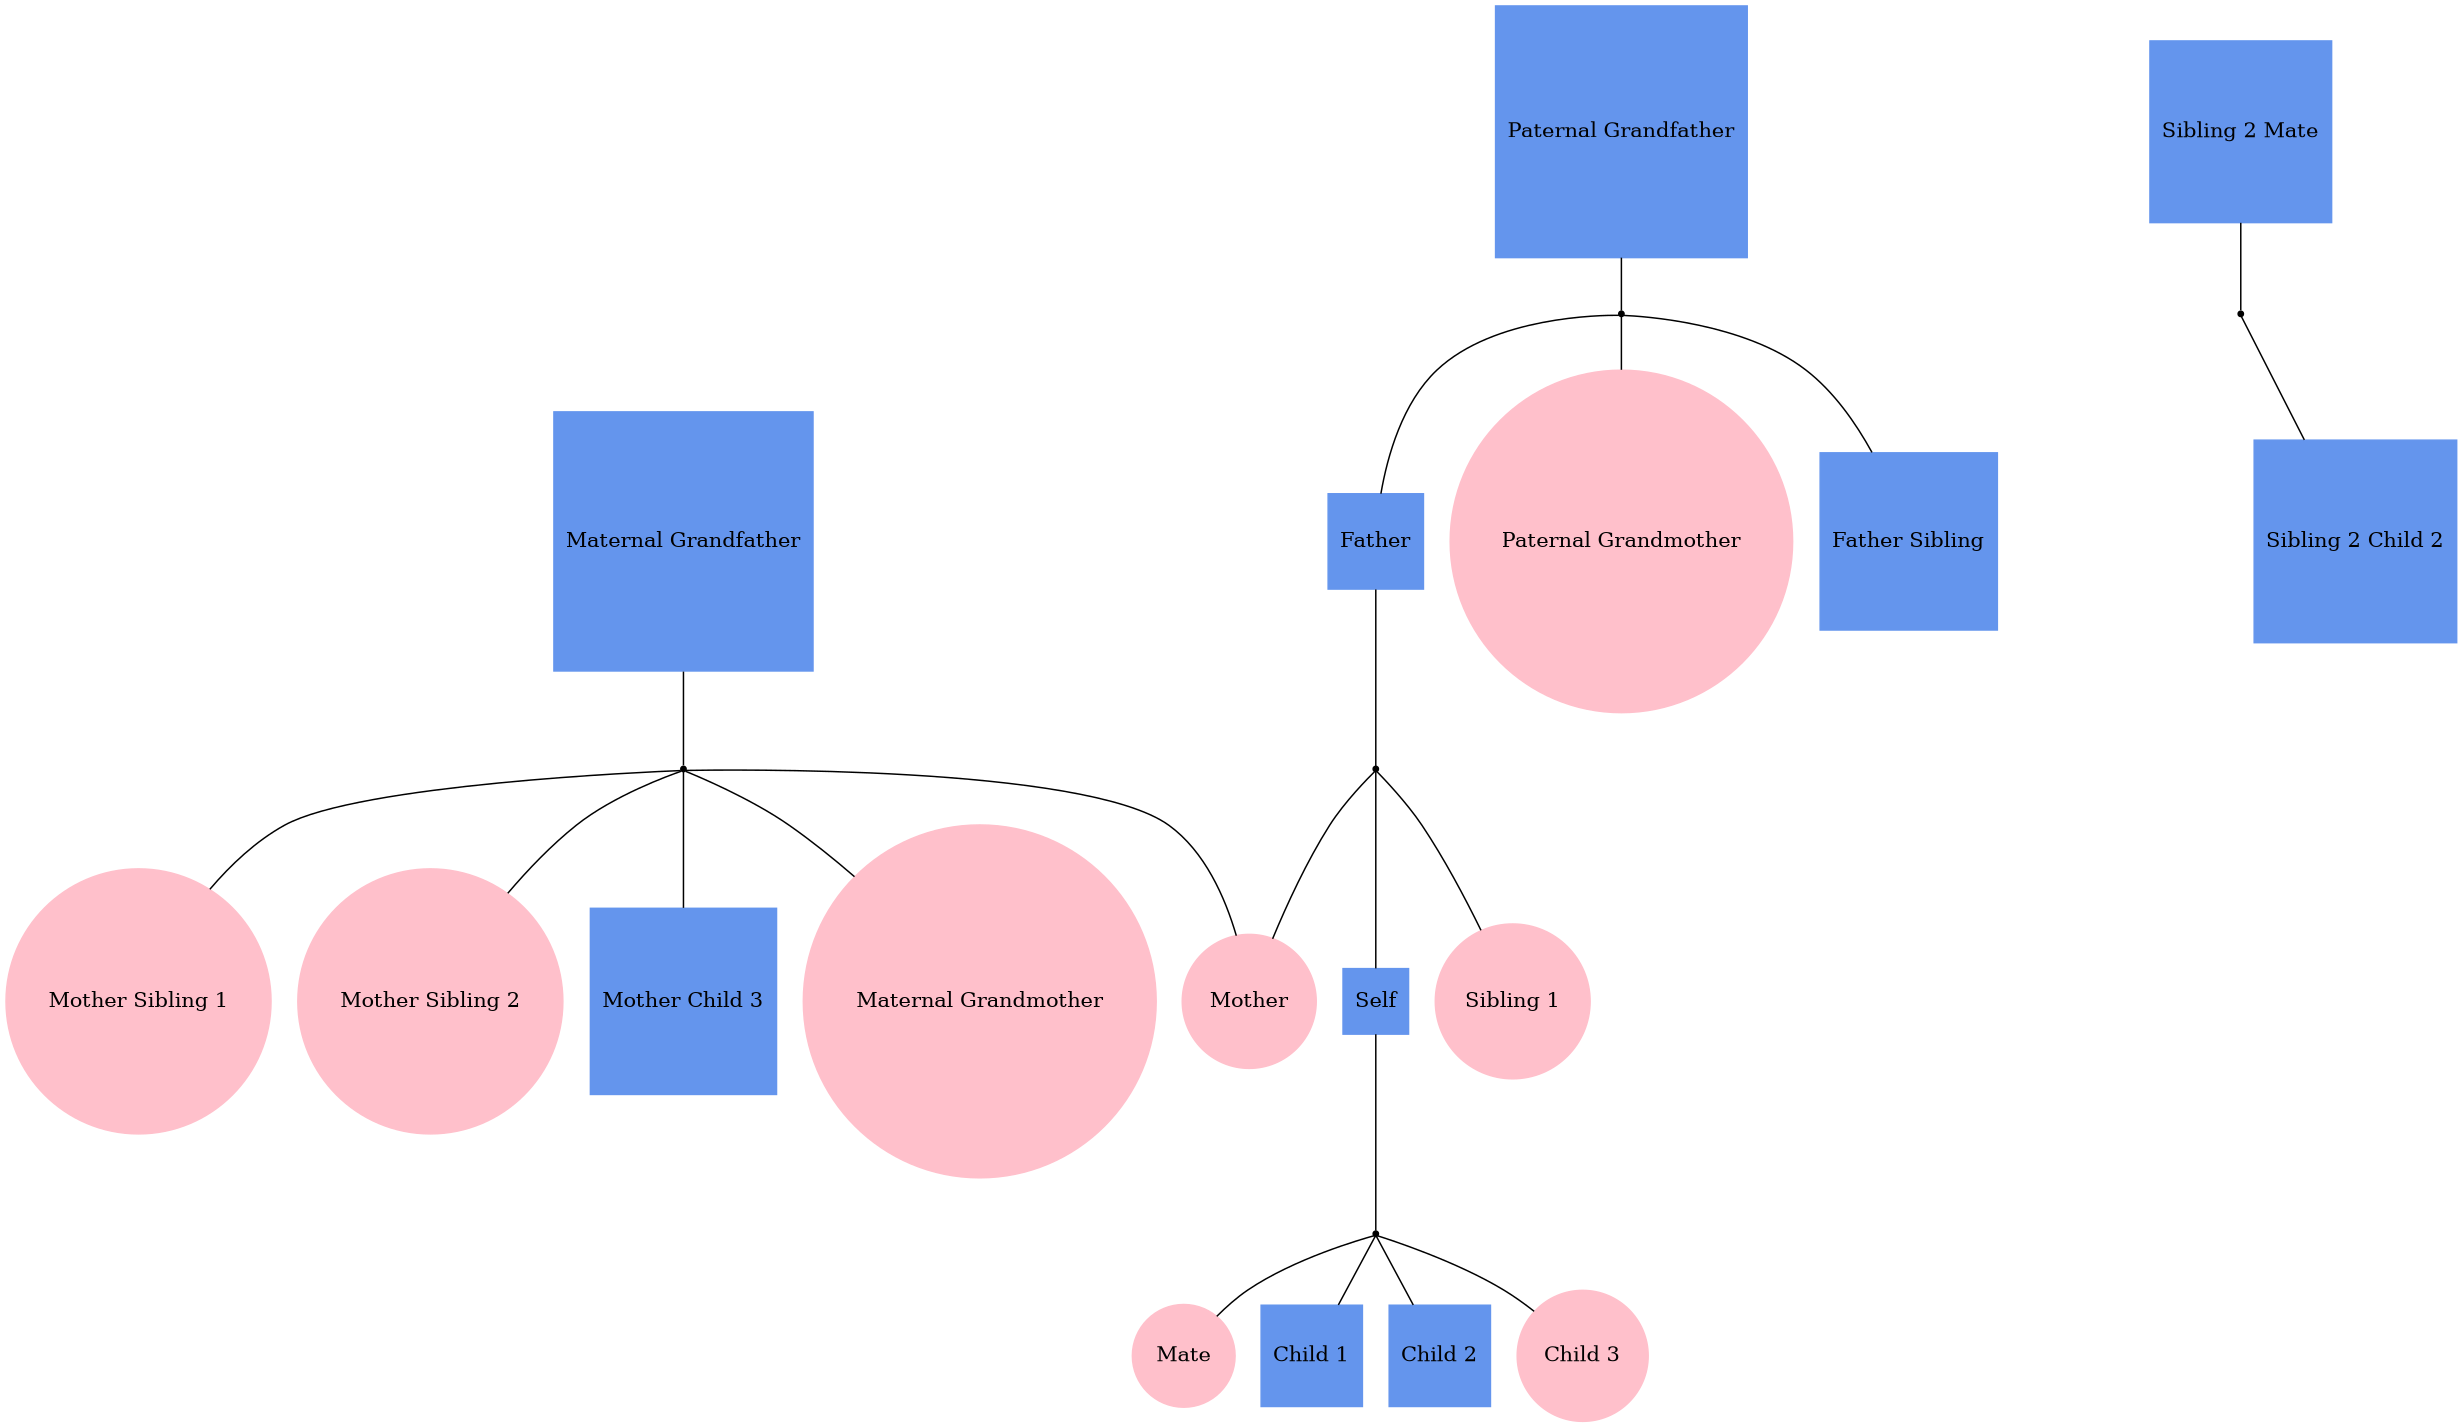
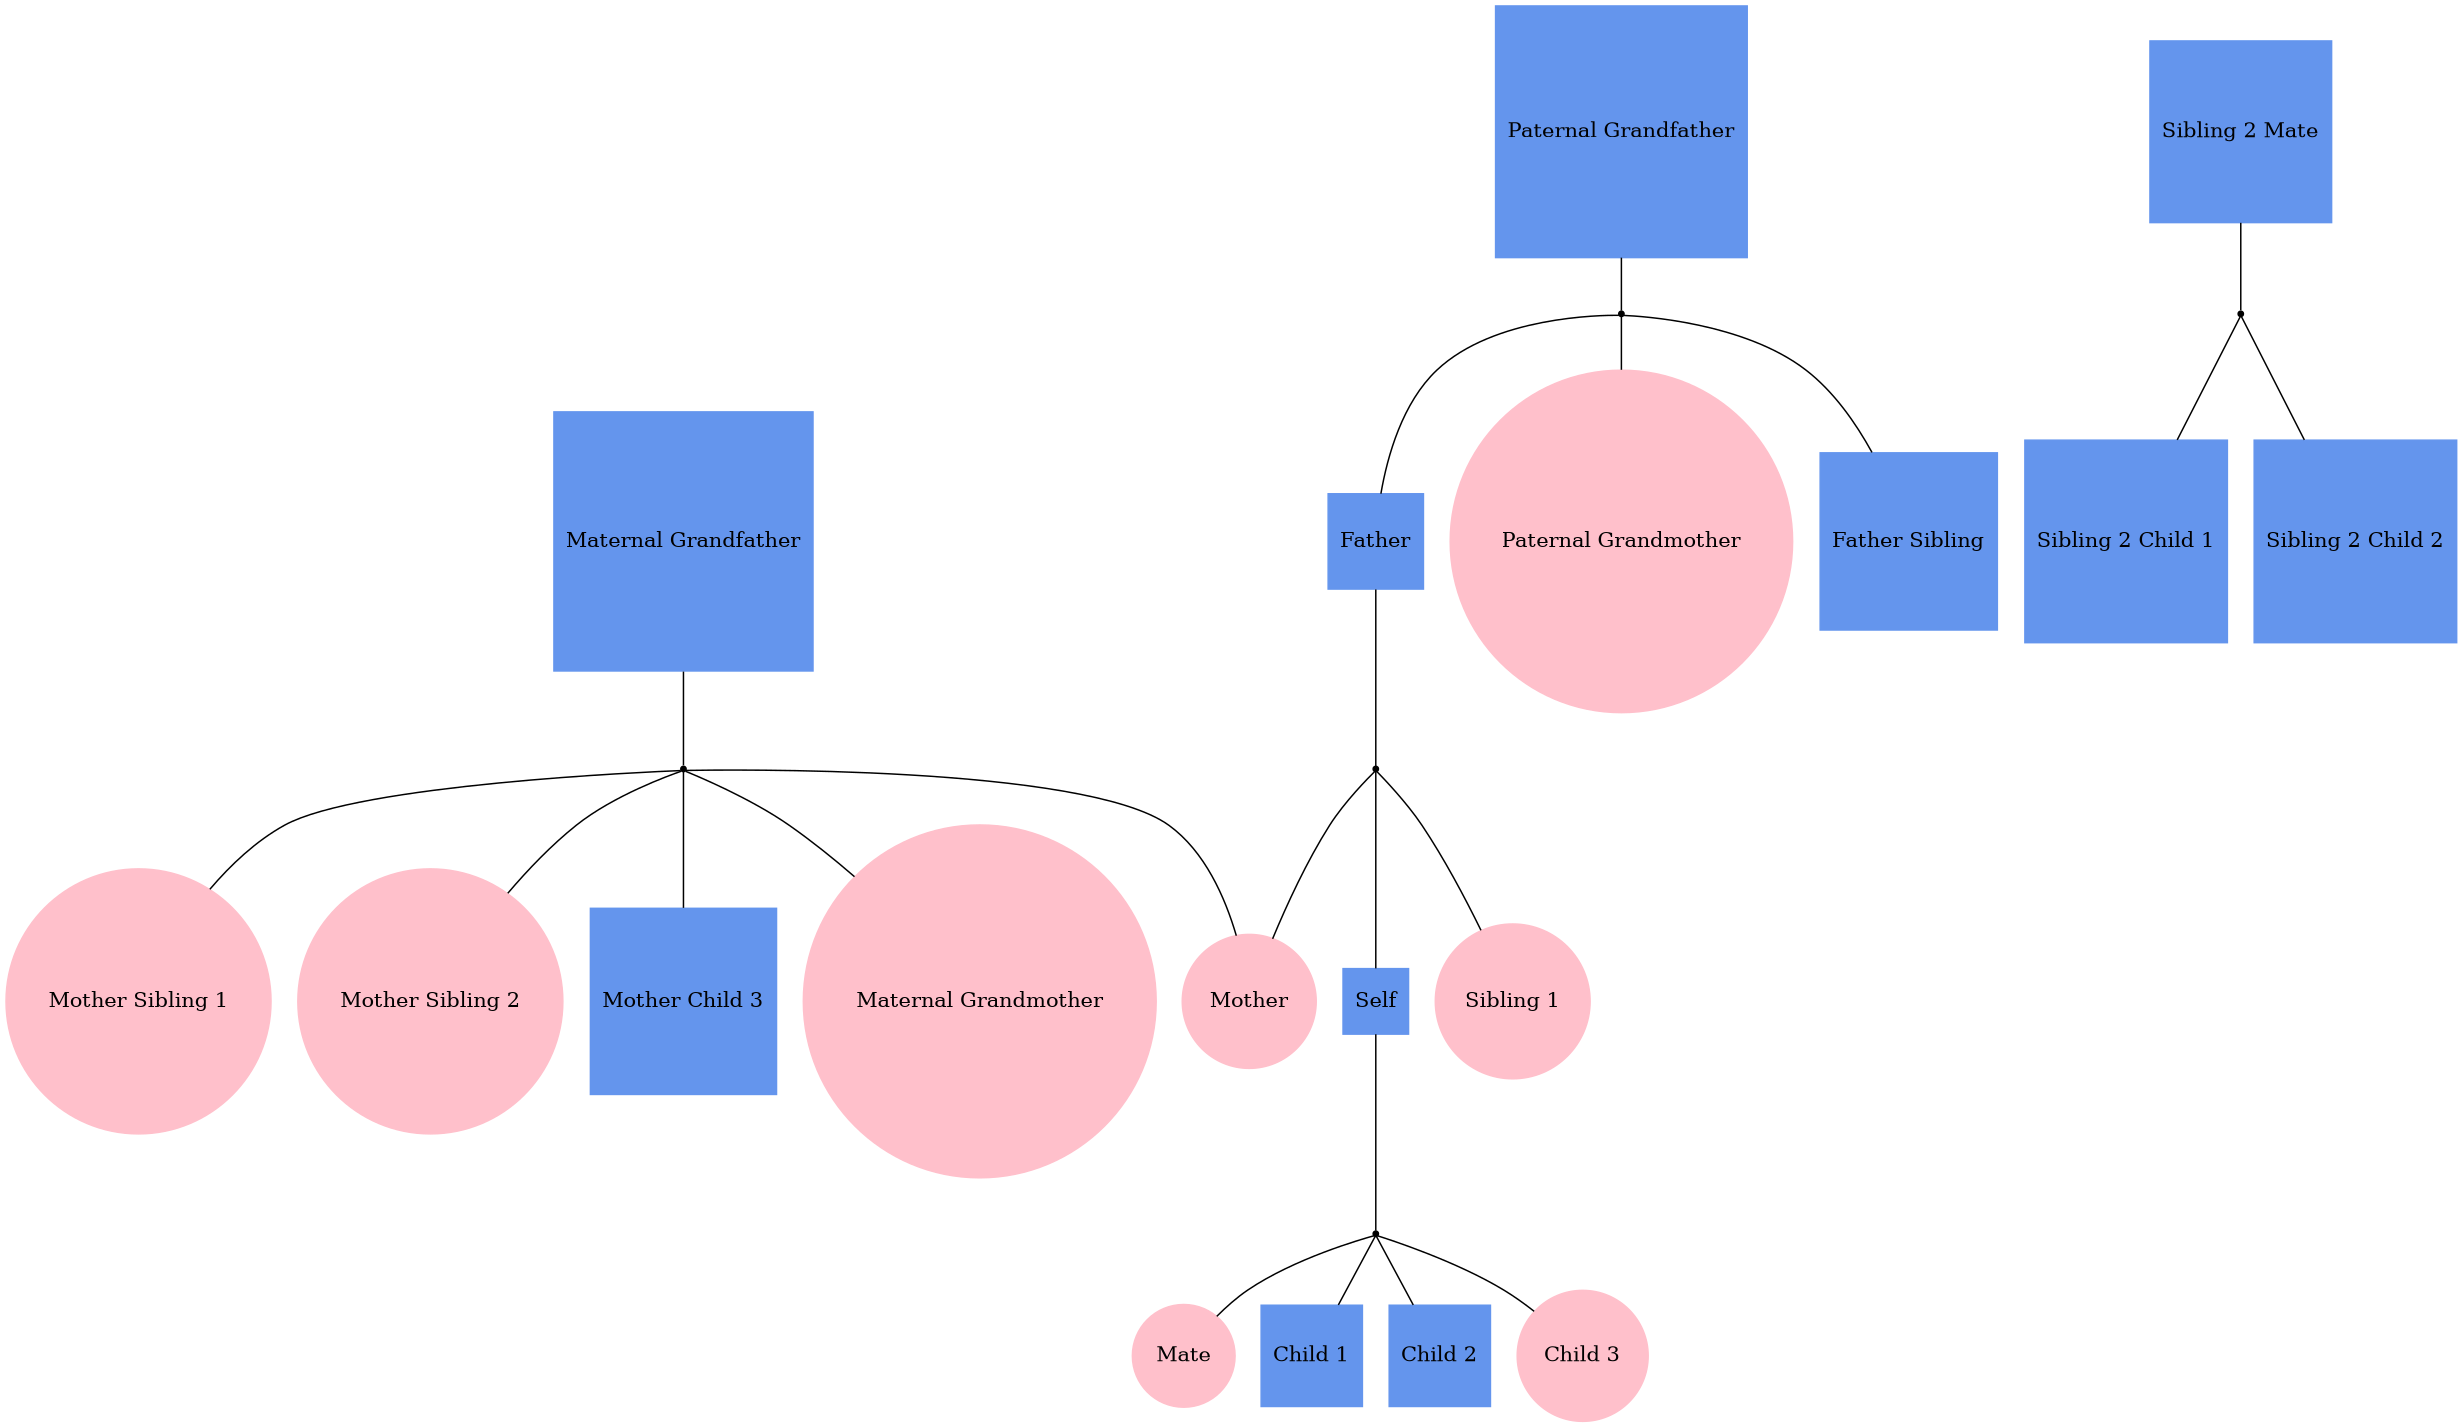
node "Sibling 2 Child 1": added
